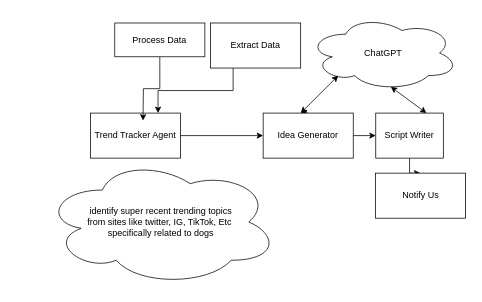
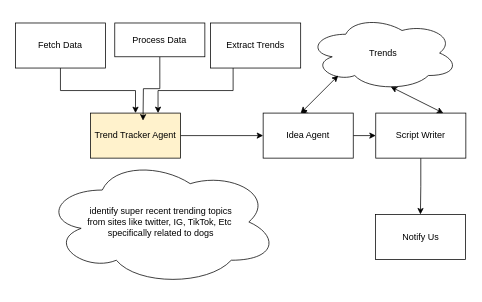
node "Fetch Data": added
node "Extract Data": label "Extract Data" -> "Extract Trends"
node "ChatGPT": label "ChatGPT" -> "Trends"
edge "Fetch Data" -> "Trend Tracker Agent": added
node "Trend Tracker Agent": fillcolor #ffffff -> #fff2cc
node "Idea Generator": label "Idea Generator" -> "Idea Agent"
node "Script Writer": size 68x45 -> 90x45
node "Notify Us": moved (420, 195) -> (420, 237)
